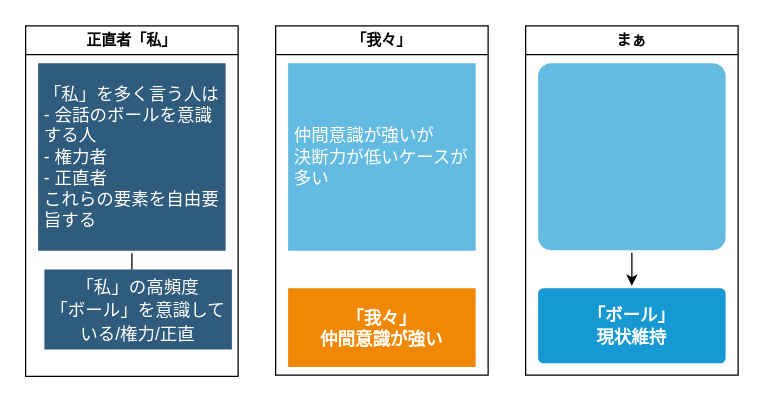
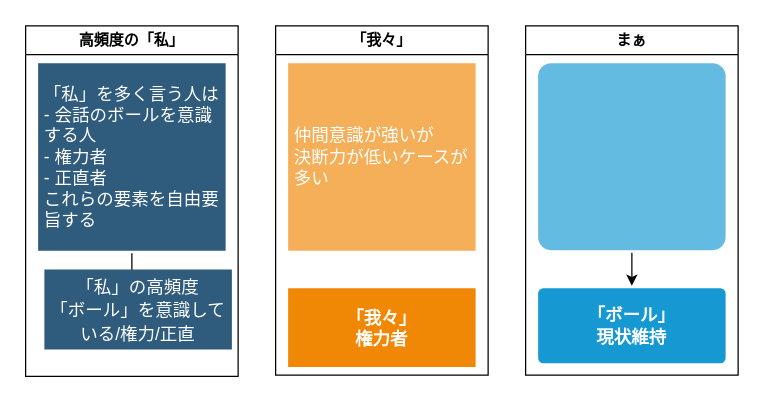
node "正直者「私」": label "正直者「私」" -> "高頻度の「私」"
node "仲間意識が強いが 決断力が低いケースが多い": fillcolor #64bbe2 -> #f5af58
node "「我々」 仲間意識が強い": label "「我々」 仲間意識が強い" -> "「我々」 権力者"
